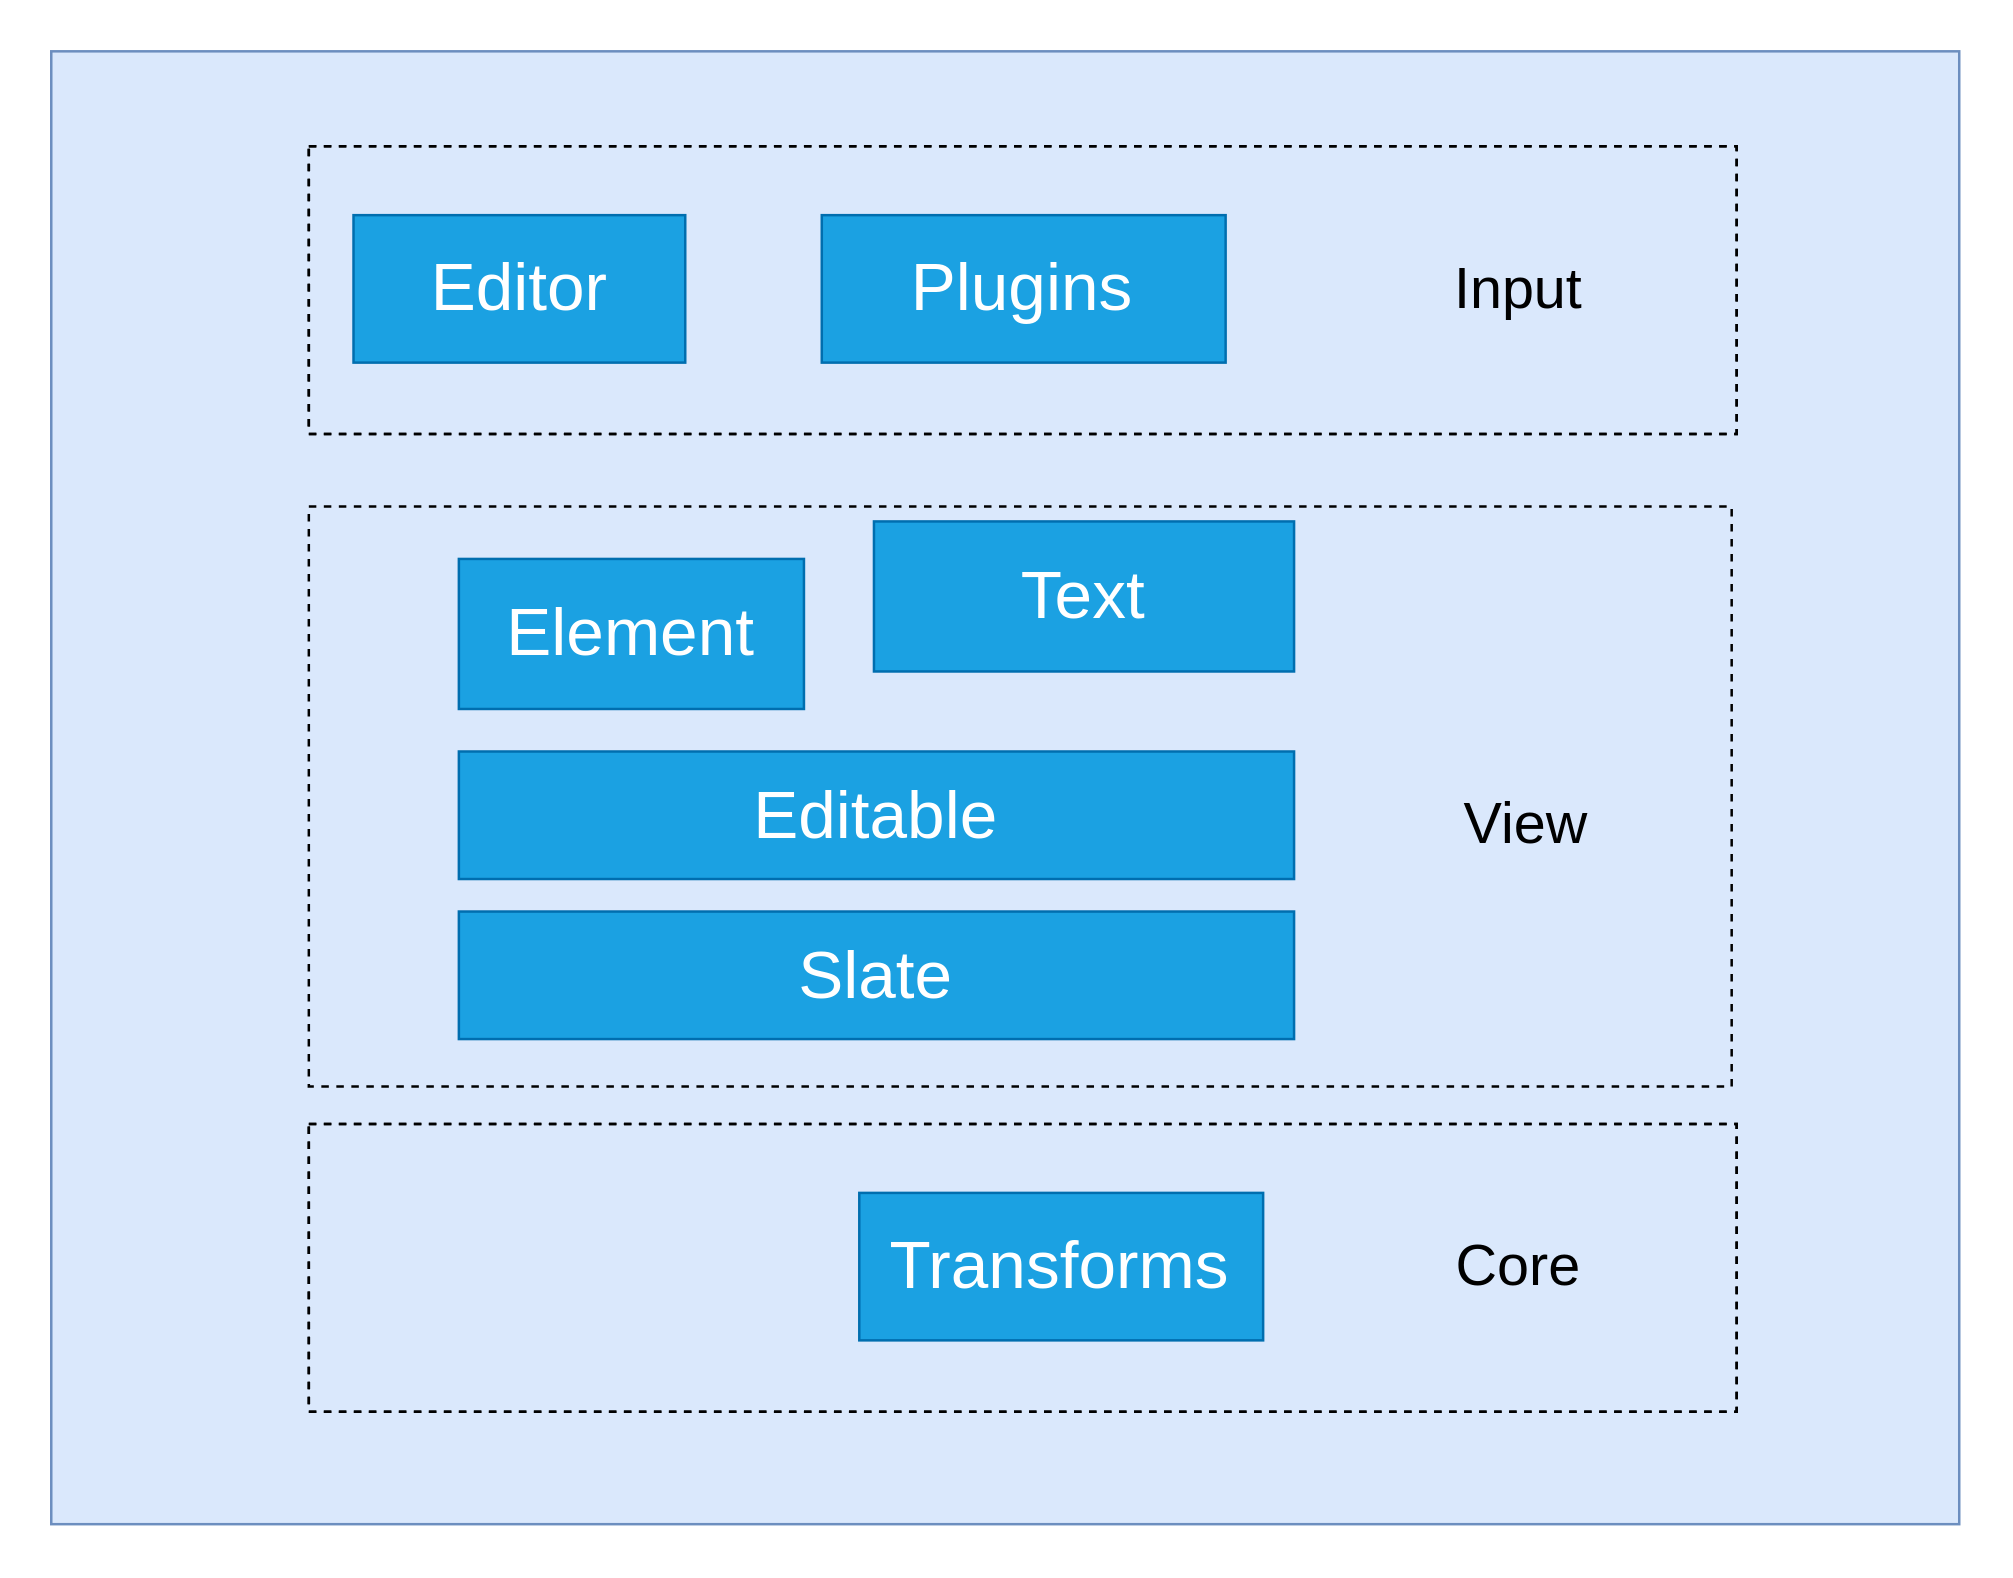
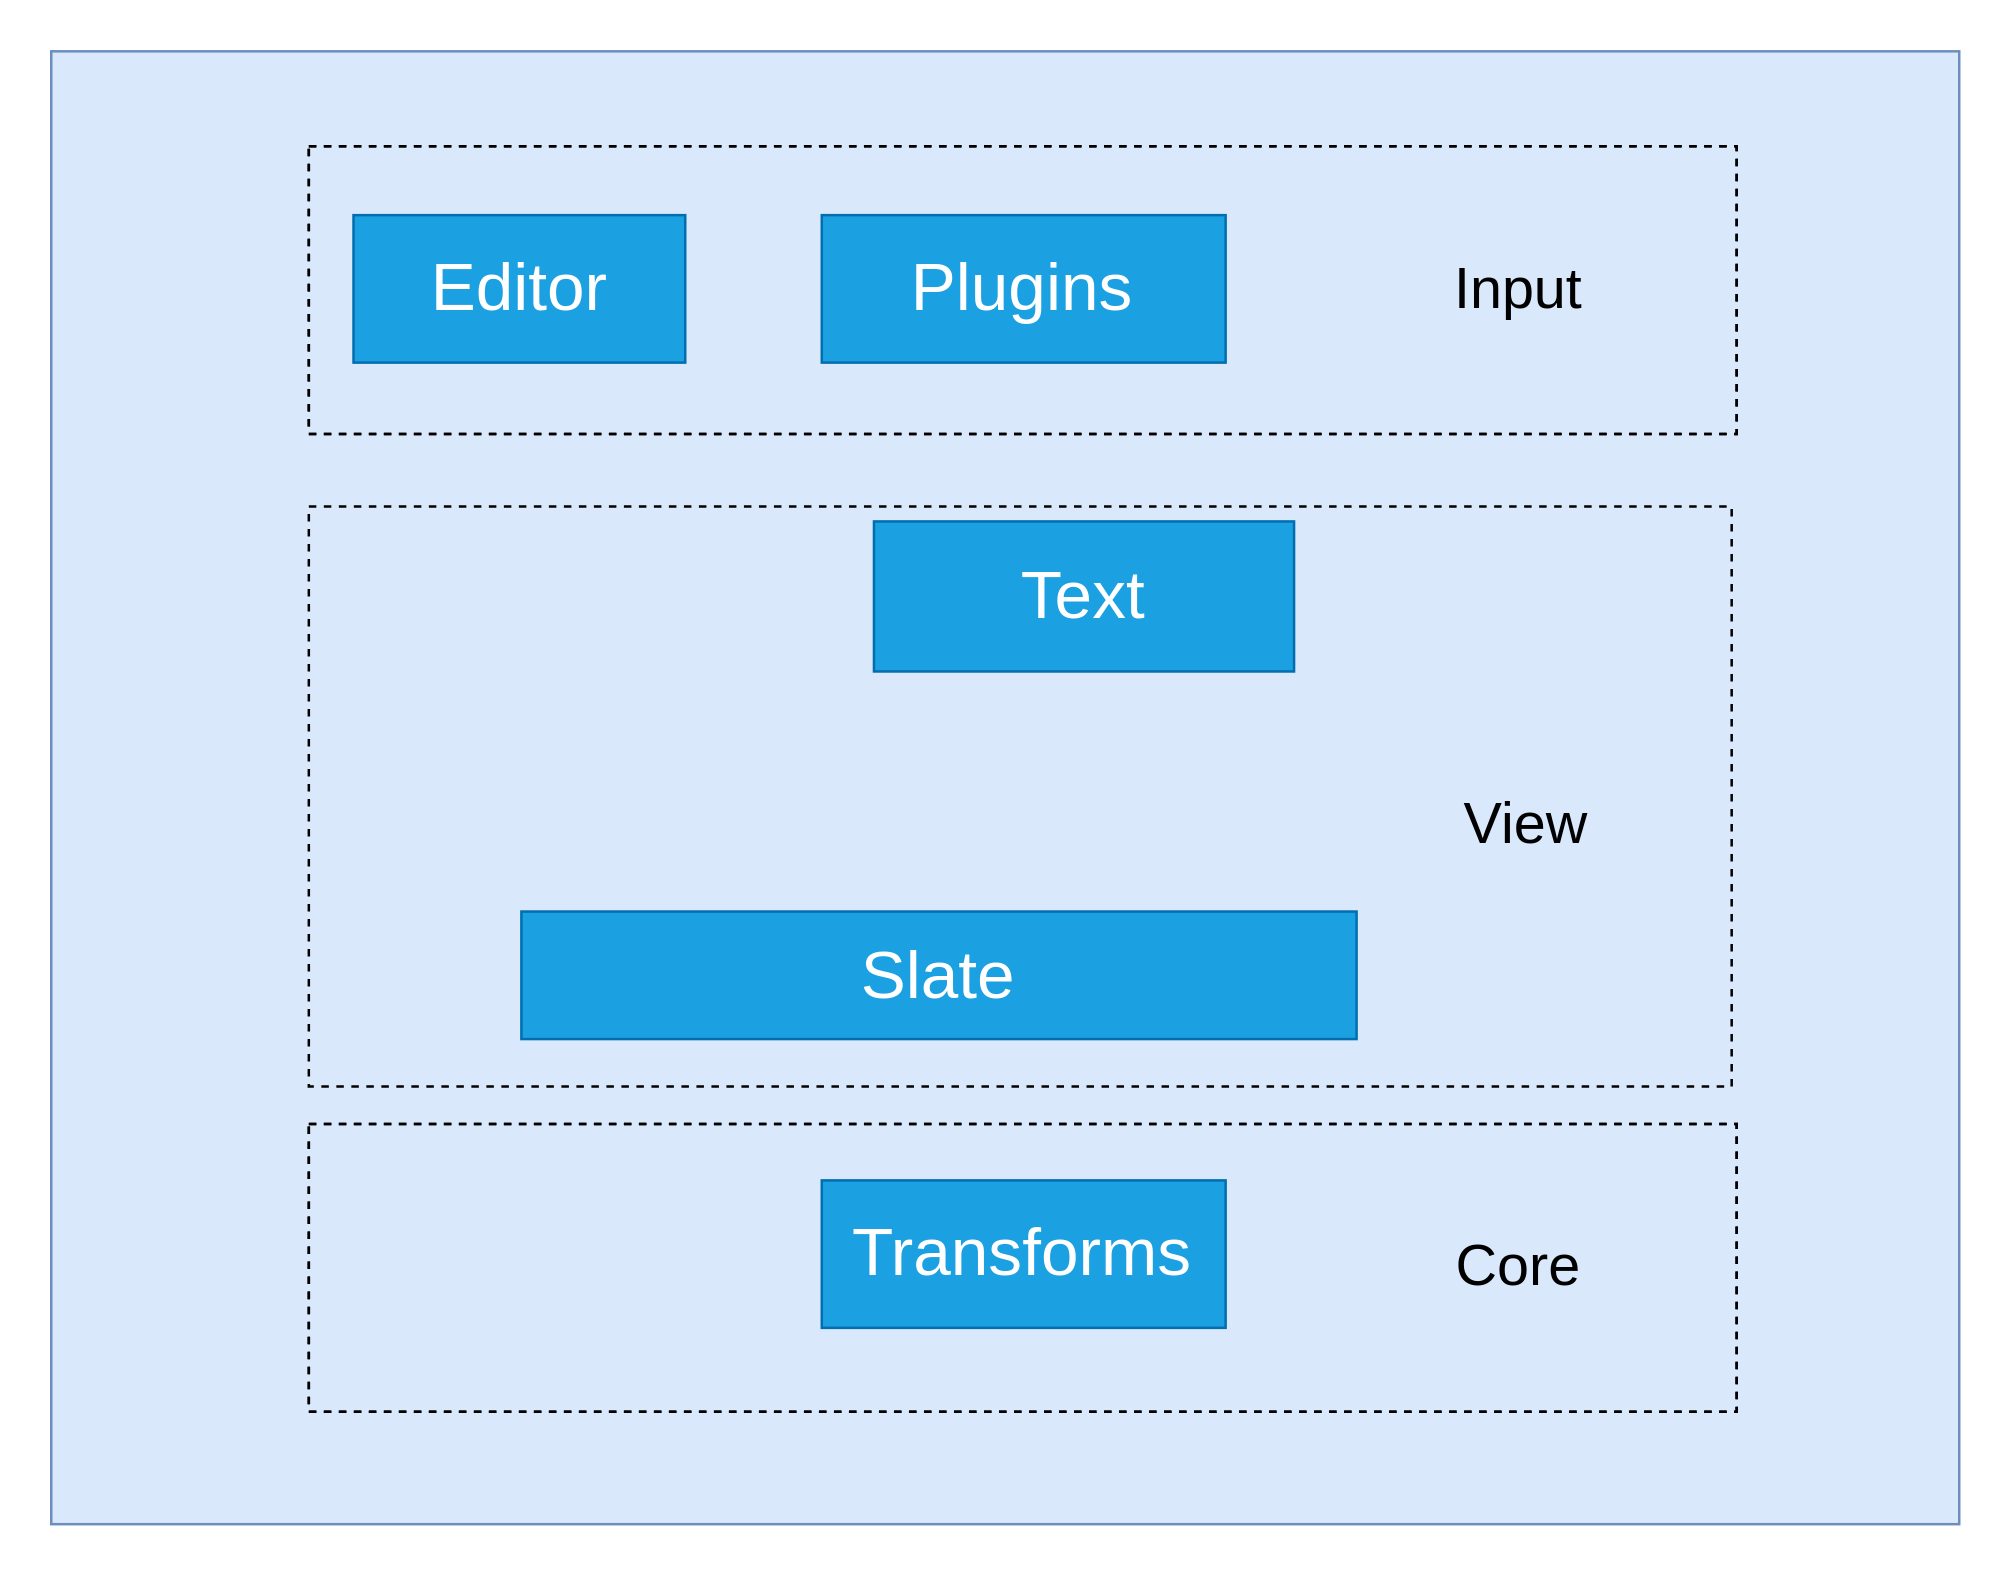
node "Element": removed
node "Editable": removed
node "Slate": moved (876, 975) -> (939, 975)
node "Transforms": moved (1061, 1266) -> (1023, 1254)
